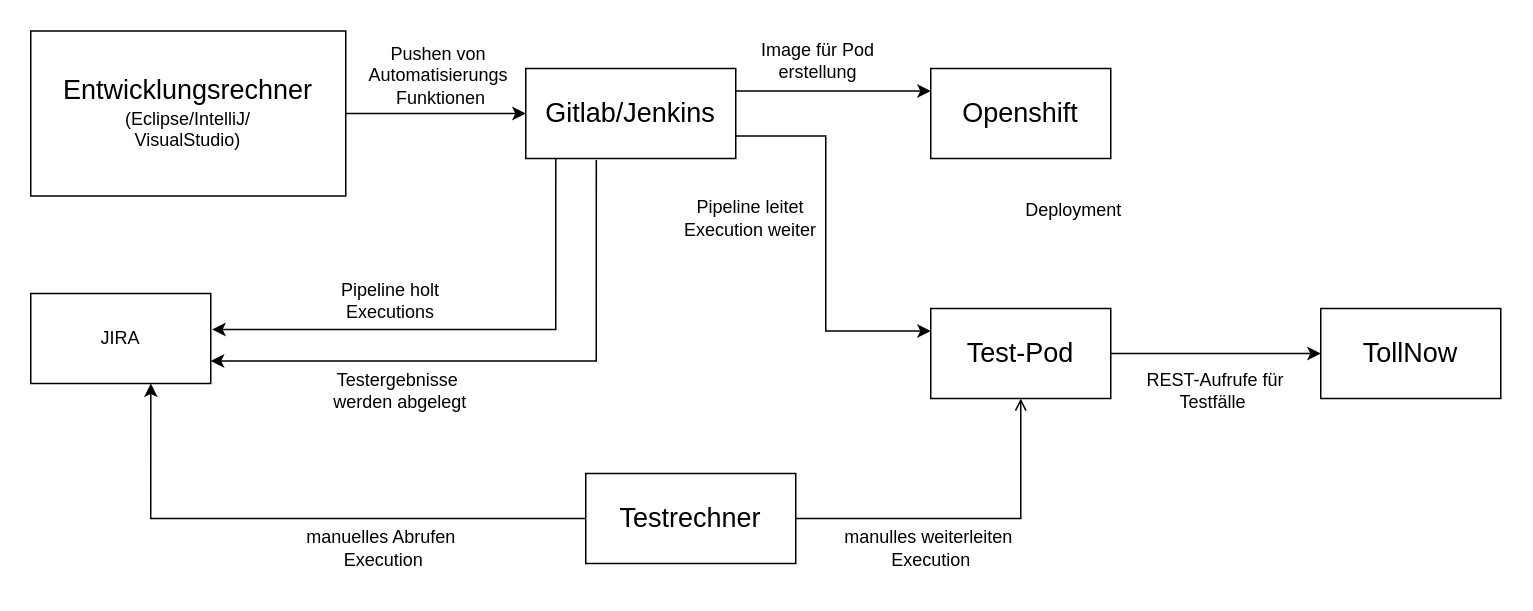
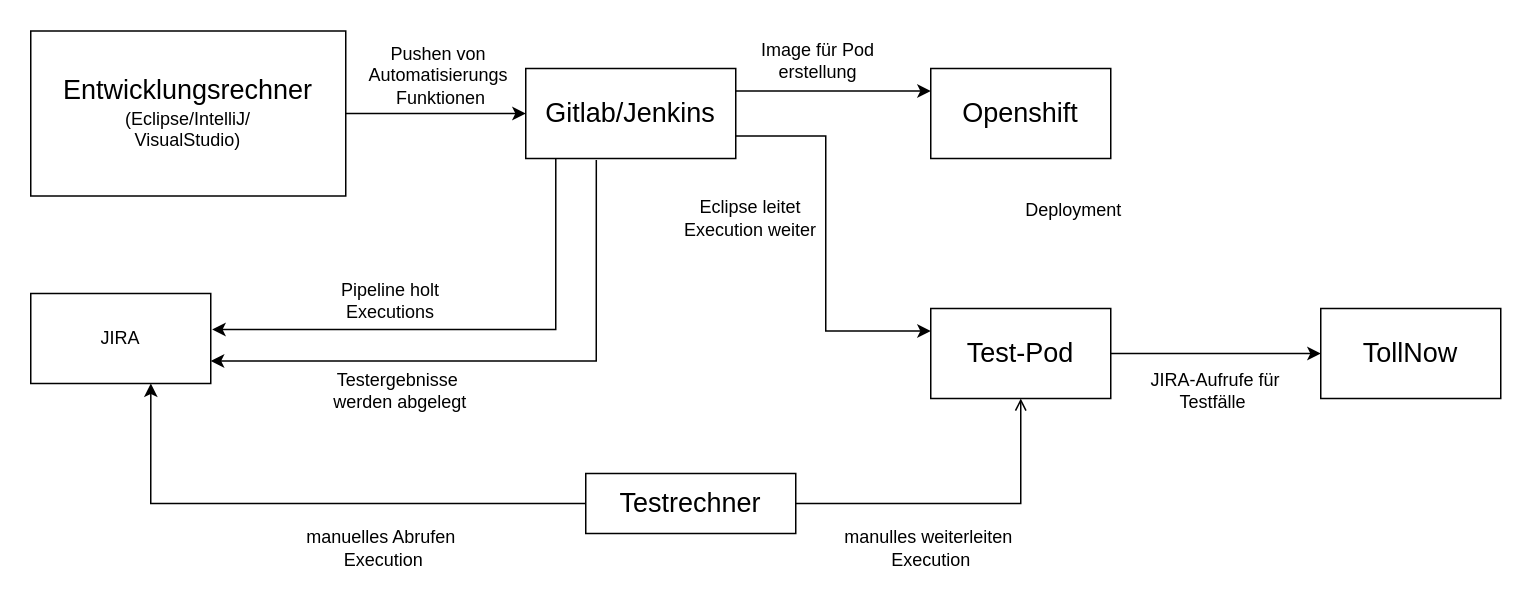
node "Pipeline leitet Execution weiter": label "Pipeline leitet Execution weiter" -> "Eclipse leitet Execution weiter"
node "REST-Aufrufe für Testfälle": label "REST-Aufrufe für Testfälle" -> "JIRA-Aufrufe für Testfälle"
node "Testrechner": size 210x90 -> 210x60
